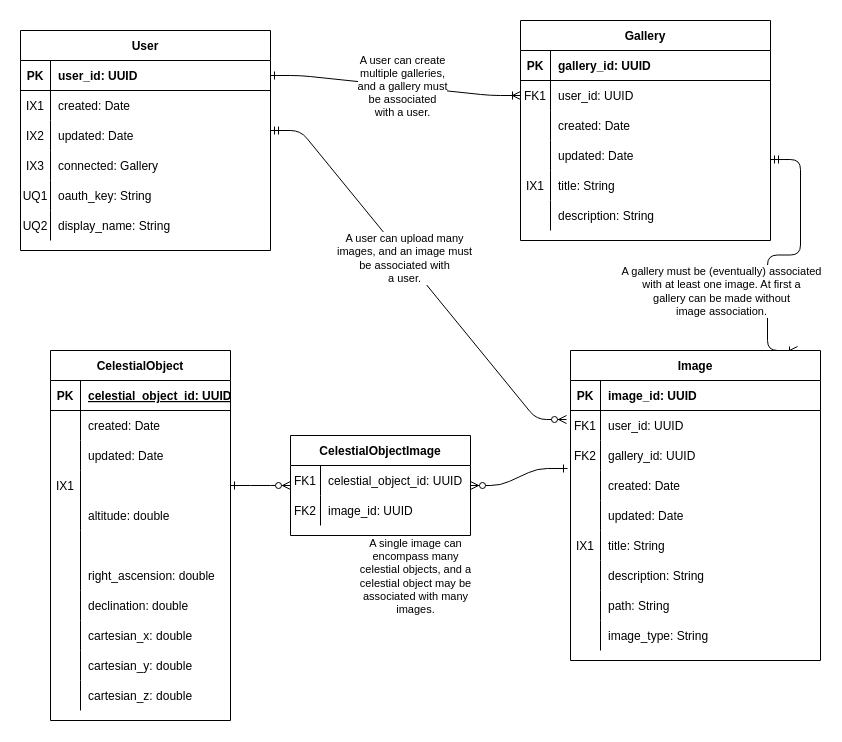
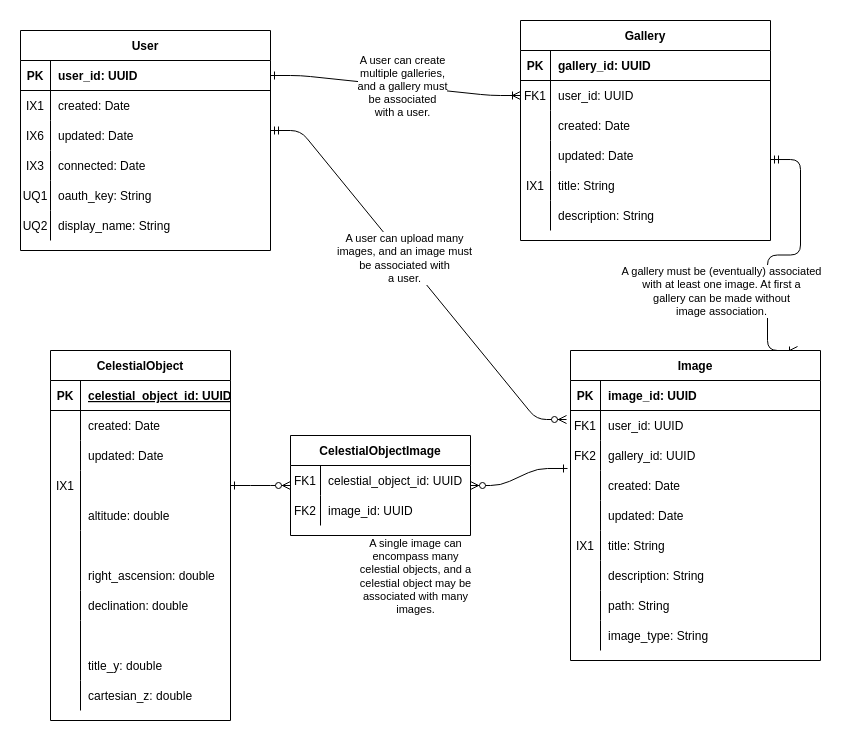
node "IX2": label "IX2" -> "IX6"
node "connected: Gallery": label "connected: Gallery" -> "connected: Date"
node "cartesian_x: double": removed
node "cartesian_y: double": label "cartesian_y: double" -> "title_y: double"
